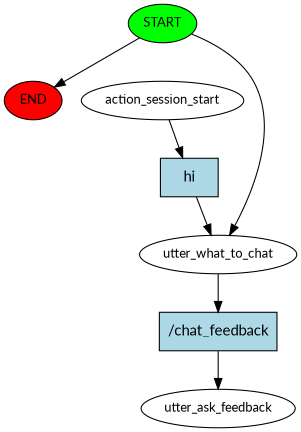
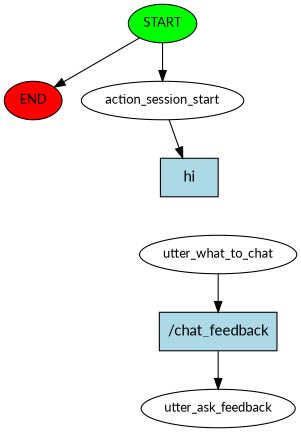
edge "START" -> "utter_what_to_chat": now "START" -> "action_session_start"
edge "hi" -> "utter_what_to_chat": removed
